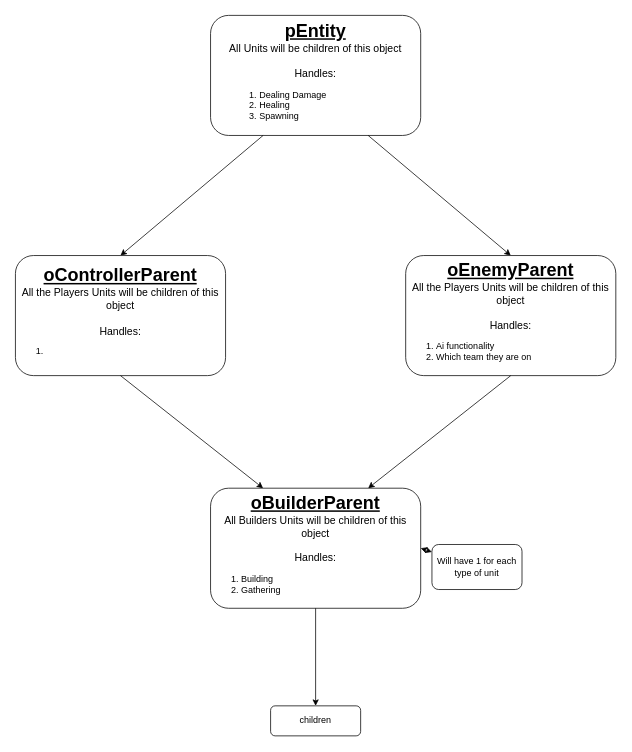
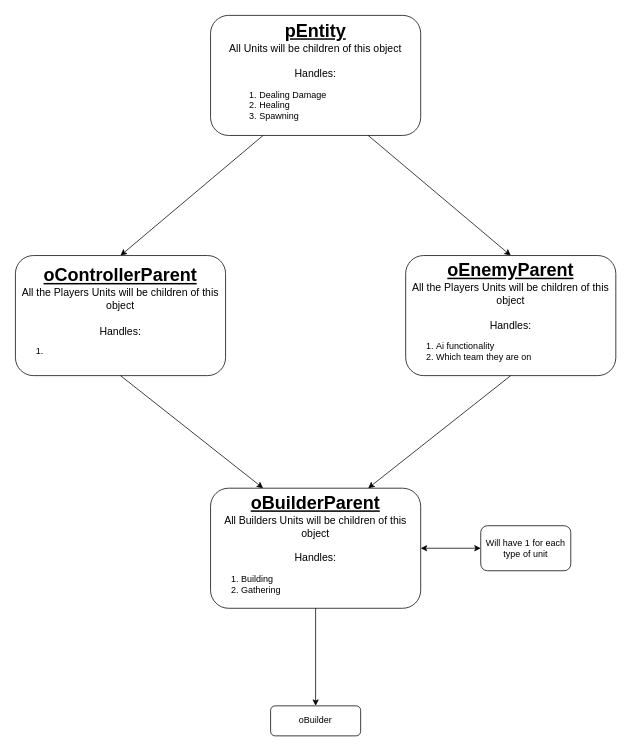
node "Will have 1 for each type of unit": moved (477, 567) -> (525, 548)
node "children": label "children" -> "oBuilder"
